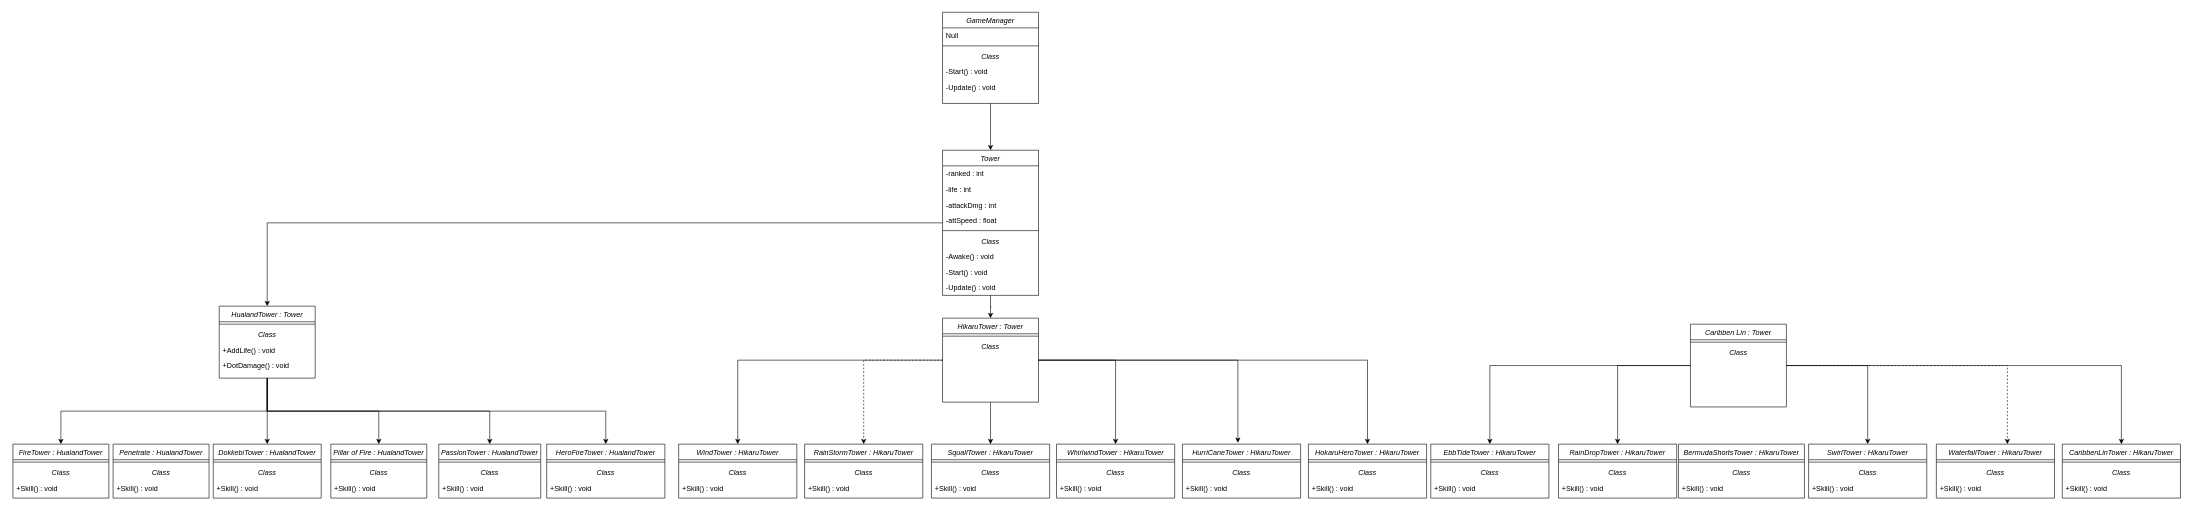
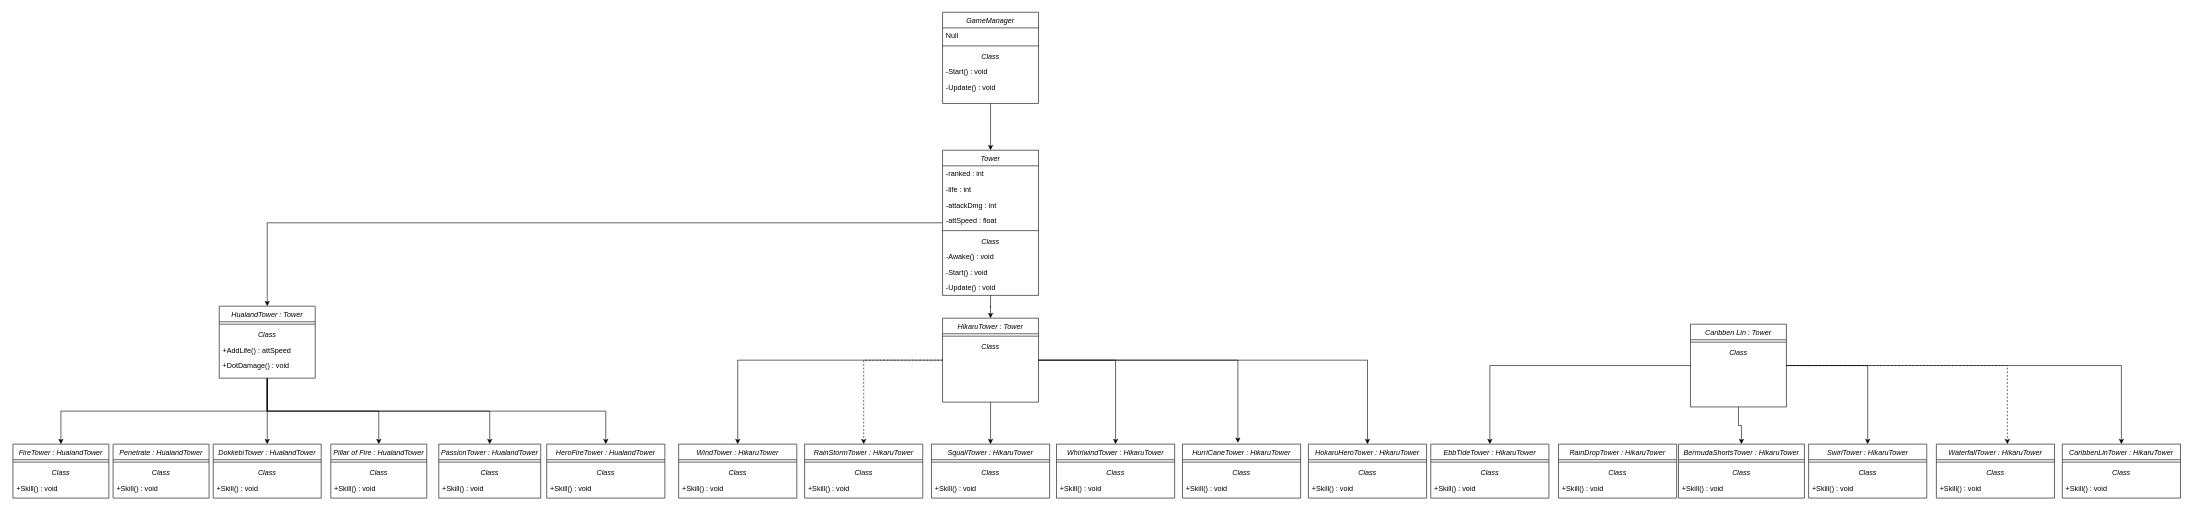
node "+AddLife() : void": label "+AddLife() : void" -> "+AddLife() : attSpeed"
edge "Caribben Lin : Tower" -> "RainDropTower : HikaruTower": removed
edge "Caribben Lin : Tower" -> "BermudaShortsTower : HikaruTower": added
